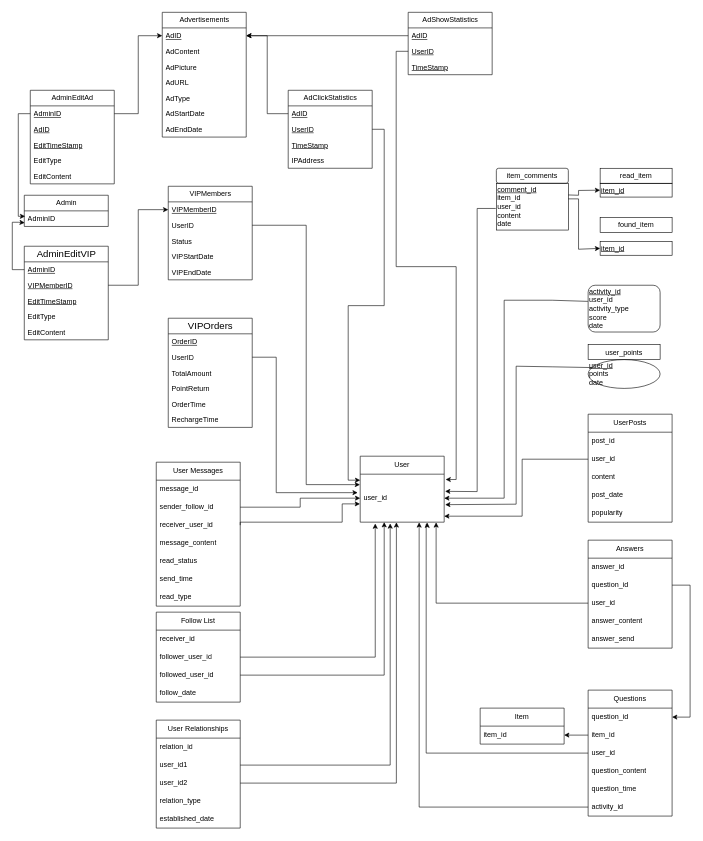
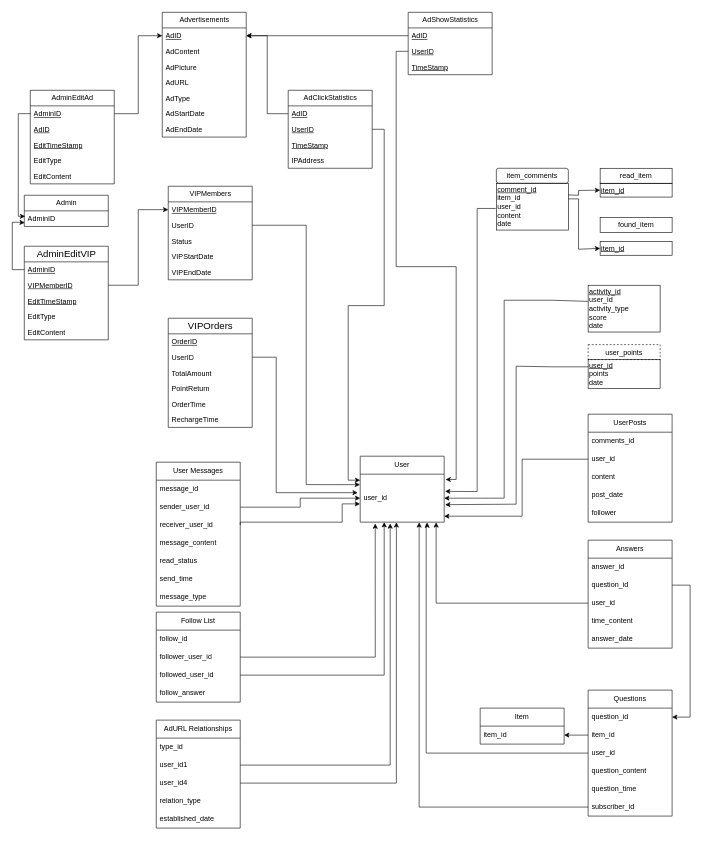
node "activity_id user_id activity_type score date": shape rounded rectangle -> rectangle
node "user_points": style solid -> dashed
node "user_id points date": shape ellipse -> rectangle
node "post_id": label "post_id" -> "comments_id"
node "sender_follow_id": label "sender_follow_id" -> "sender_user_id"
node "popularity": label "popularity" -> "follower"
node "read_type": label "read_type" -> "message_type"
node "answer_content": label "answer_content" -> "time_content"
node "receiver_id": label "receiver_id" -> "follow_id"
node "answer_send": label "answer_send" -> "answer_date"
node "follow_date": label "follow_date" -> "follow_answer"
node "User Relationships": label "User Relationships" -> "AdURL Relationships"
node "relation_id": label "relation_id" -> "type_id"
node "user_id2": label "user_id2" -> "user_id4"
node "activity_id": label "activity_id" -> "subscriber_id"
